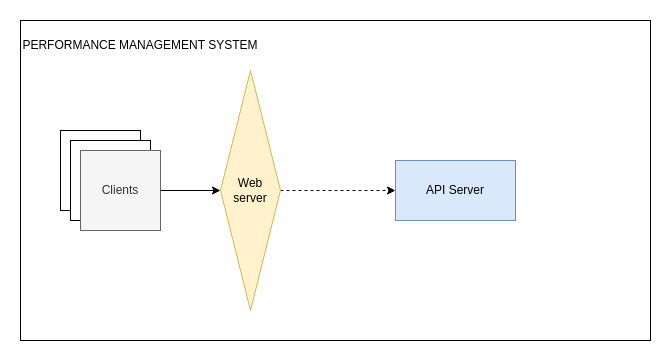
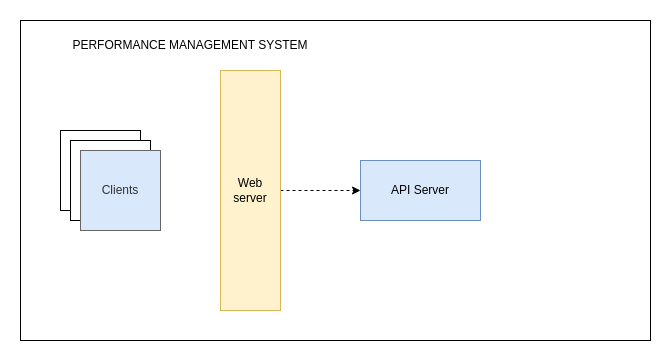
node "PERFORMANCE MANAGEMENT SYSTEM": moved (141, 46) -> (191, 46)
node "Clients": fillcolor #f5f5f5 -> #dae8fc
edge "Clients" -> "Web server": removed
node "Web server": shape diamond -> rectangle
node "API Server": moved (456, 191) -> (421, 191)
